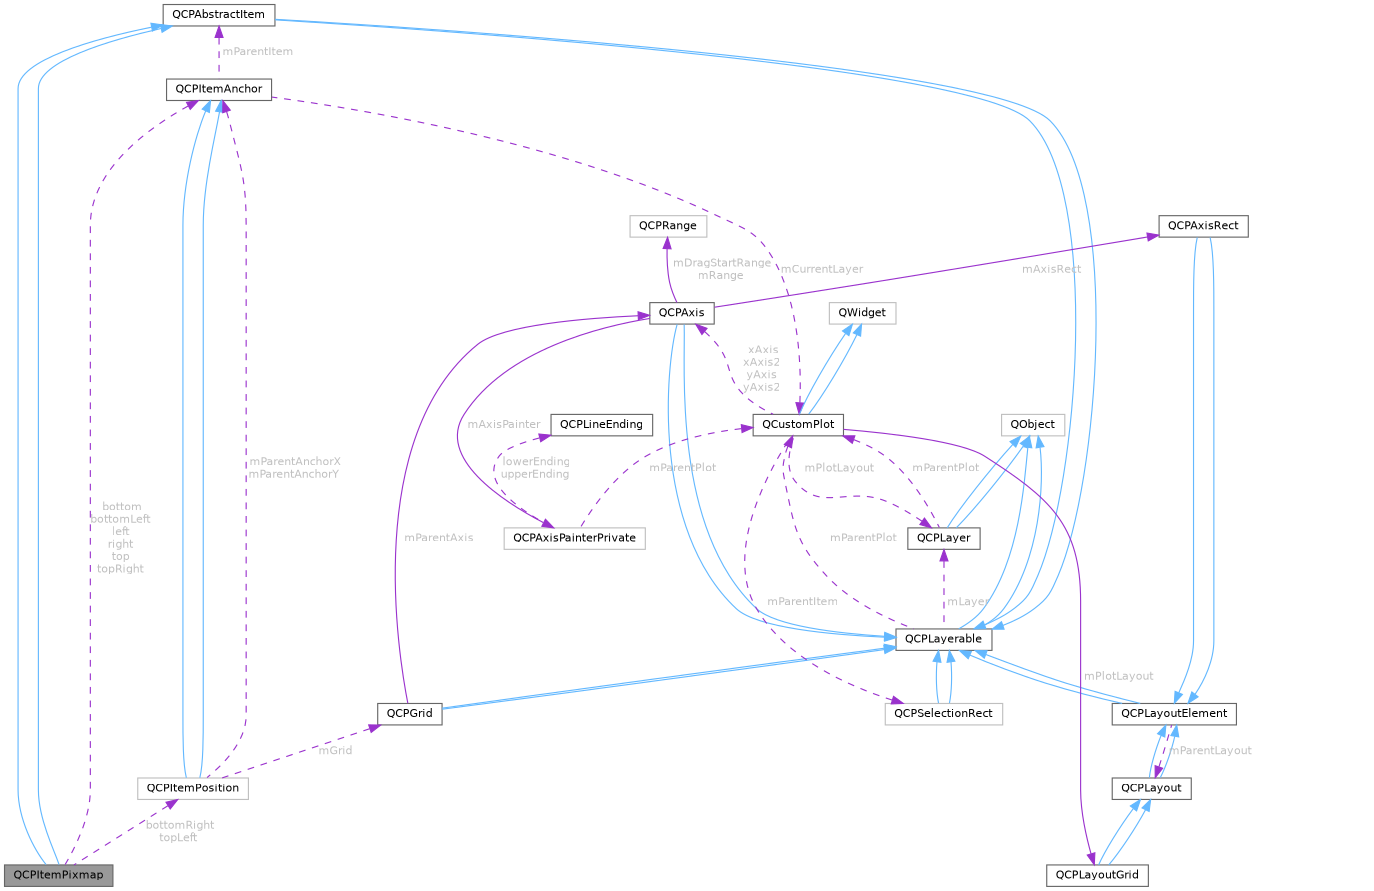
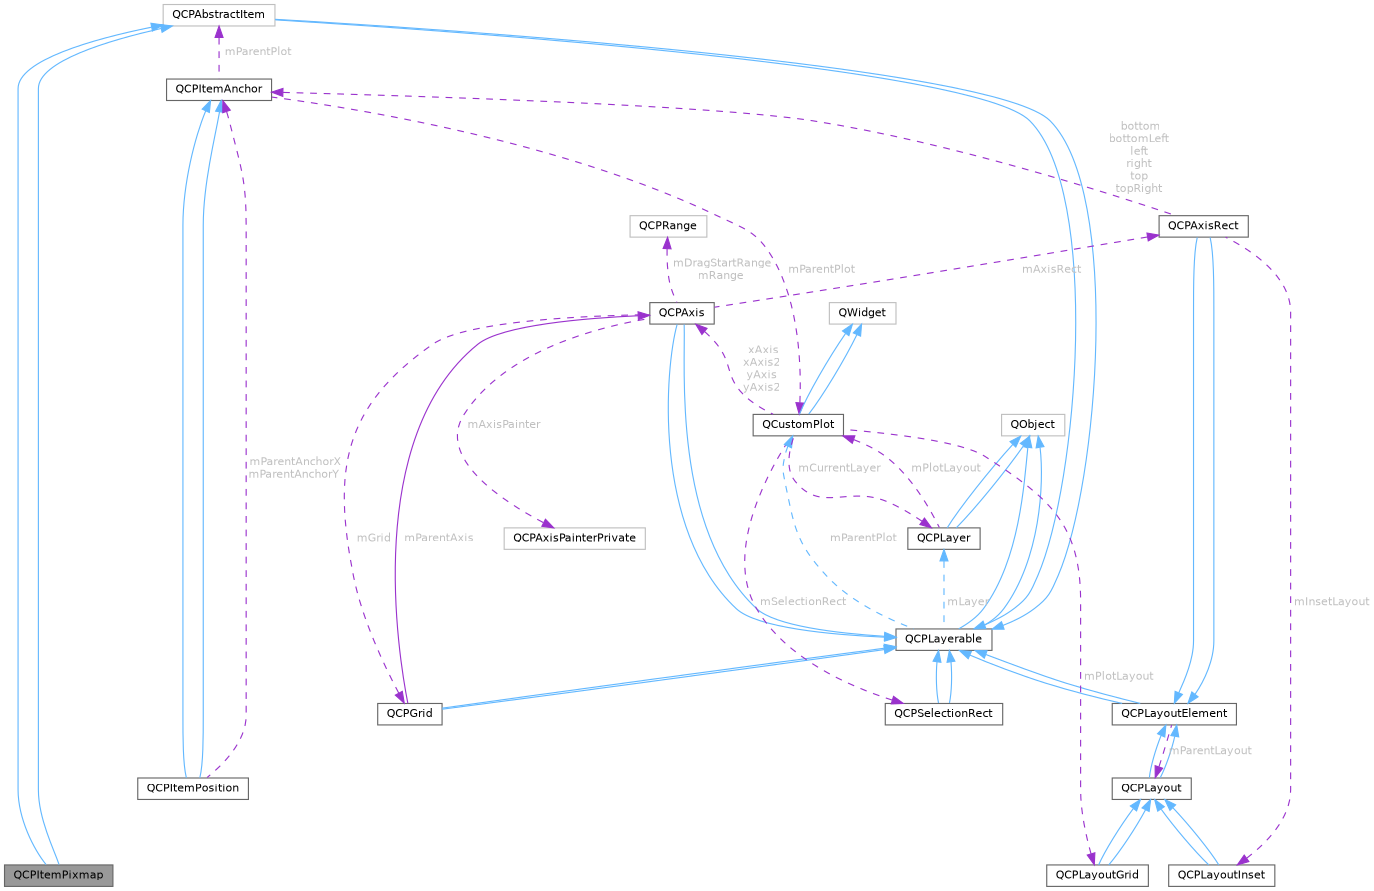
node "QCPAbstractItem": color gray40 -> grey75
edge "QCPItemAnchor" -> "QCPAbstractItem": label " mParentItem" -> " mParentPlot"
edge "QCPItemAnchor" -> "QCustomPlot": label " mCurrentLayer" -> " mParentPlot"
edge "QCPAxis" -> "QCPAxisRect": style solid -> dashed
edge "QCPAxis" -> "QCPRange": style solid -> dashed
edge "QCPAxis" -> "QCPAxisPainterPrivate": style solid -> dashed
node "QCPLineEnding": removed
edge "QCPAxisPainterPrivate" -> "QCustomPlot": removed, label "mParentPlot"
edge "QCPItemPixmap" -> "QCPItemAnchor": now "QCPAxisRect" -> "QCPItemAnchor"
edge "QCustomPlot" -> "QCPLayer": label " mPlotLayout" -> " mCurrentLayer"
edge "QCPLayer" -> "QCustomPlot": label " mParentPlot" -> " mPlotLayout"
edge "QCPLayerable" -> "QCustomPlot": color darkorchid3 -> steelblue1
edge "QCustomPlot" -> "QCPLayoutGrid": style solid -> dashed
edge "QCPLayerable" -> "QCPLayer": color darkorchid3 -> steelblue1
edge "QCustomPlot" -> "QCPSelectionRect": label " mParentItem" -> " mSelectionRect"
node "QCPSelectionRect": color grey75 -> gray40
edge "QCPItemPosition" -> "QCPGrid": now "QCPAxis" -> "QCPGrid"
node "QCPItemPosition": color grey75 -> gray40
edge "QCPItemPixmap" -> "QCPItemPosition": removed, label "bottomRight topLeft"
node "QCPLayoutInset": added
